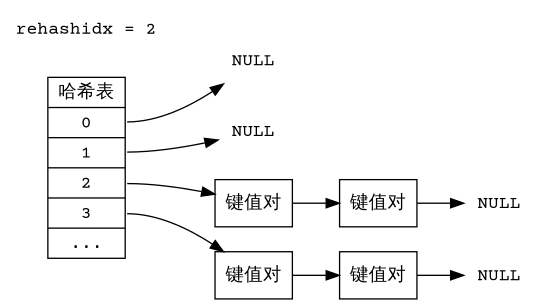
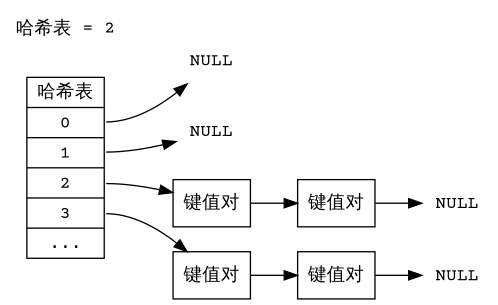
node "rehashidx = 2": label "rehashidx = 2" -> "哈希表 = 2"
